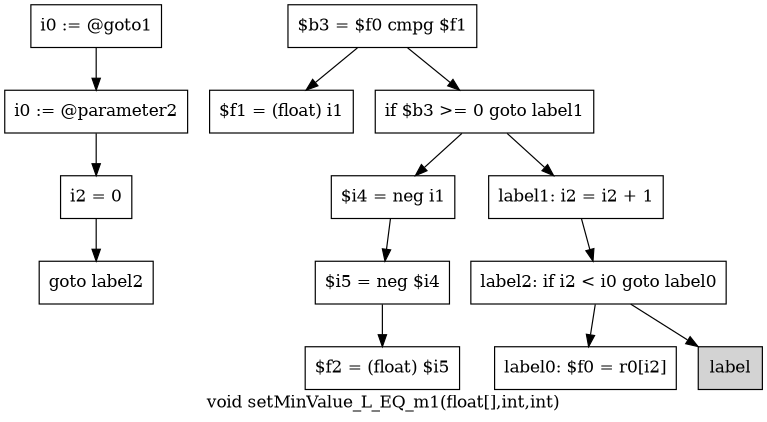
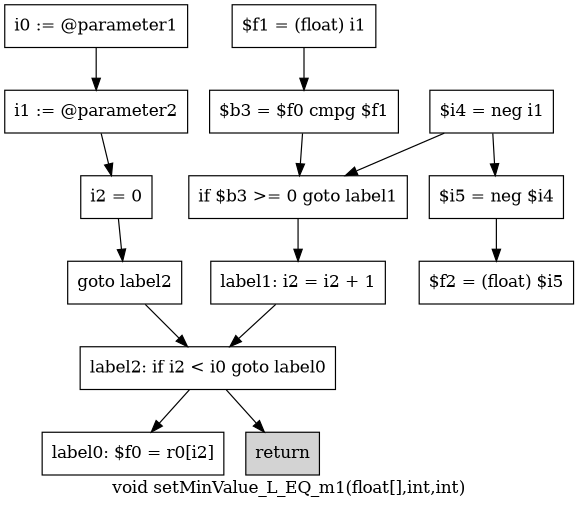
node "i0 := @goto1": label "i0 := @goto1" -> "i0 := @parameter1"
edge "$b3 = $f0 cmpg $f1" -> "$f1 = (float) i1": reversed
node "i0 := @parameter2": label "i0 := @parameter2" -> "i1 := @parameter2"
edge "if $b3 >= 0 goto label1" -> "$i4 = neg i1": reversed
edge "goto label2" -> "label2: if i2 < i0 goto label0": added
node "label": label "label" -> "return"
